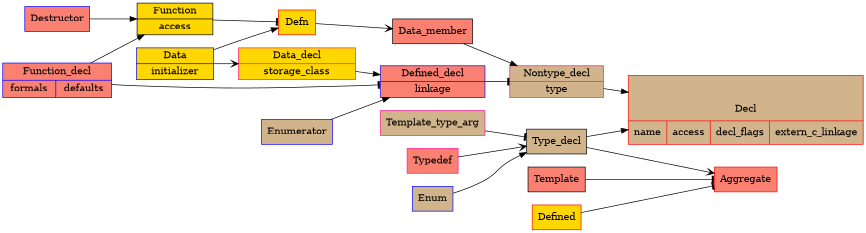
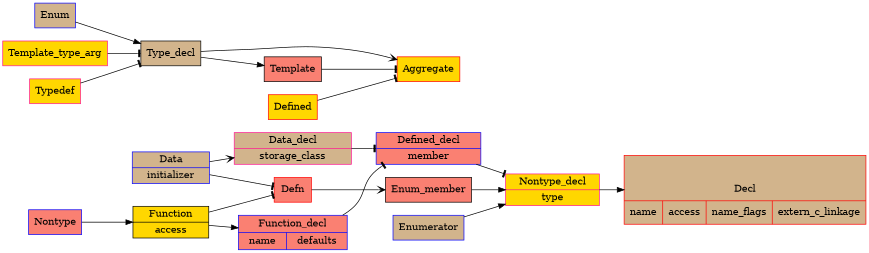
node "Destructor": label "Destructor" -> "Nontype"
node "Defn": fillcolor gold -> salmon
node "Data_member": label "Data_member" -> "Enum_member"
edge "Data" -> "Defn": arrowhead normal -> tee
edge "Function_decl" -> "Function": reversed
node "Data": fillcolor gold -> tan
node "Data_decl": fillcolor gold -> tan
edge "Data_decl" -> "Defined_decl": arrowhead normal -> tee
node "Nontype_decl": fillcolor tan -> gold
node "Function_decl": text "formals" -> "name"
node "Defined_decl": text "linkage" -> "member"
edge "Enumerator" -> "Defined_decl": now "Enumerator" -> "Nontype_decl"
node "Template_type_arg": fillcolor tan -> gold
node "Decl": text "decl_flags" -> "name_flags"
edge "Type_decl" -> "Decl": now "Type_decl" -> "Template"
edge "Typedef" -> "Type_decl": arrowhead vee -> tee
node "Typedef": fillcolor salmon -> gold
node "Aggregate": fillcolor salmon -> gold
